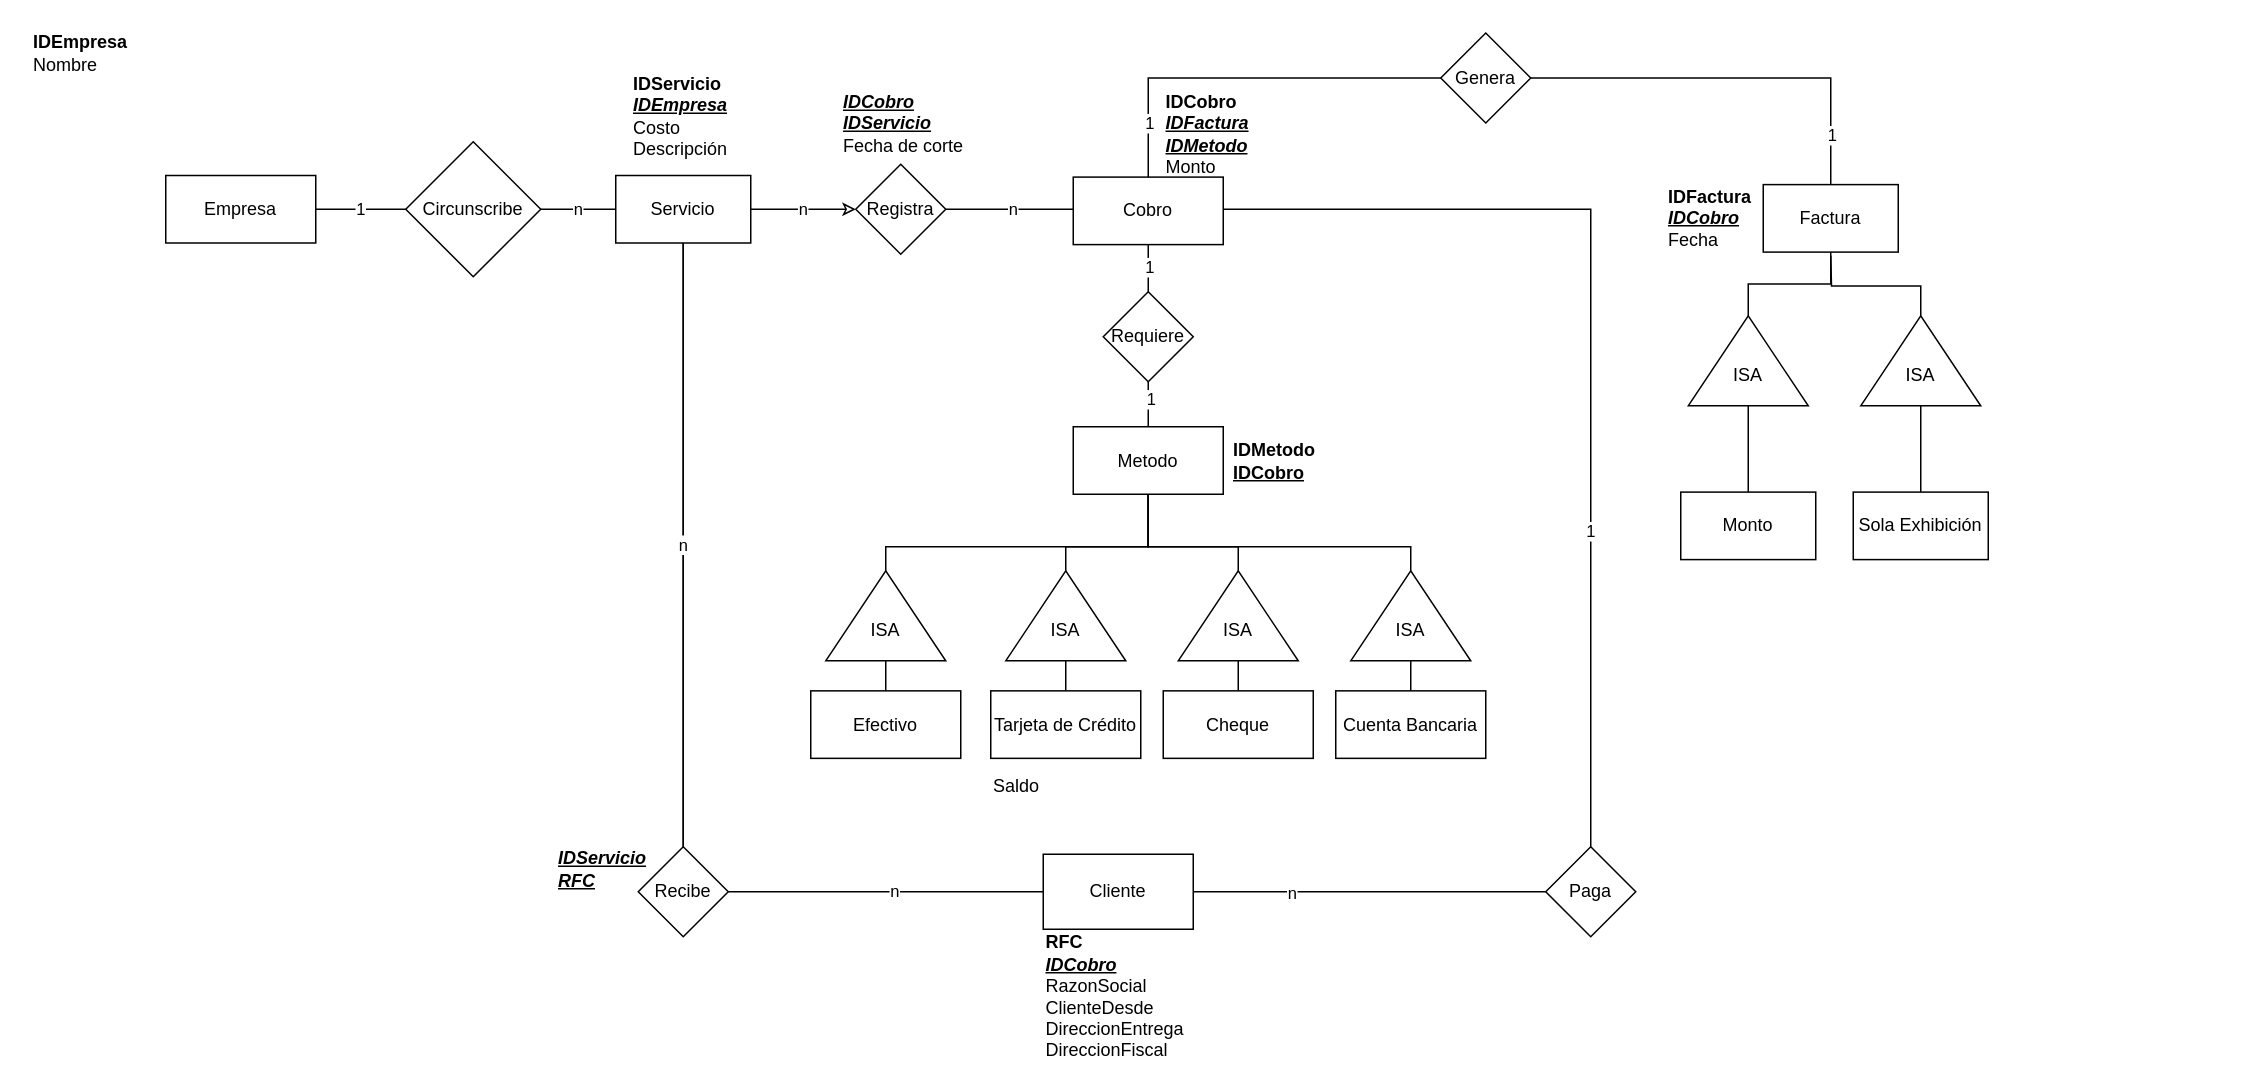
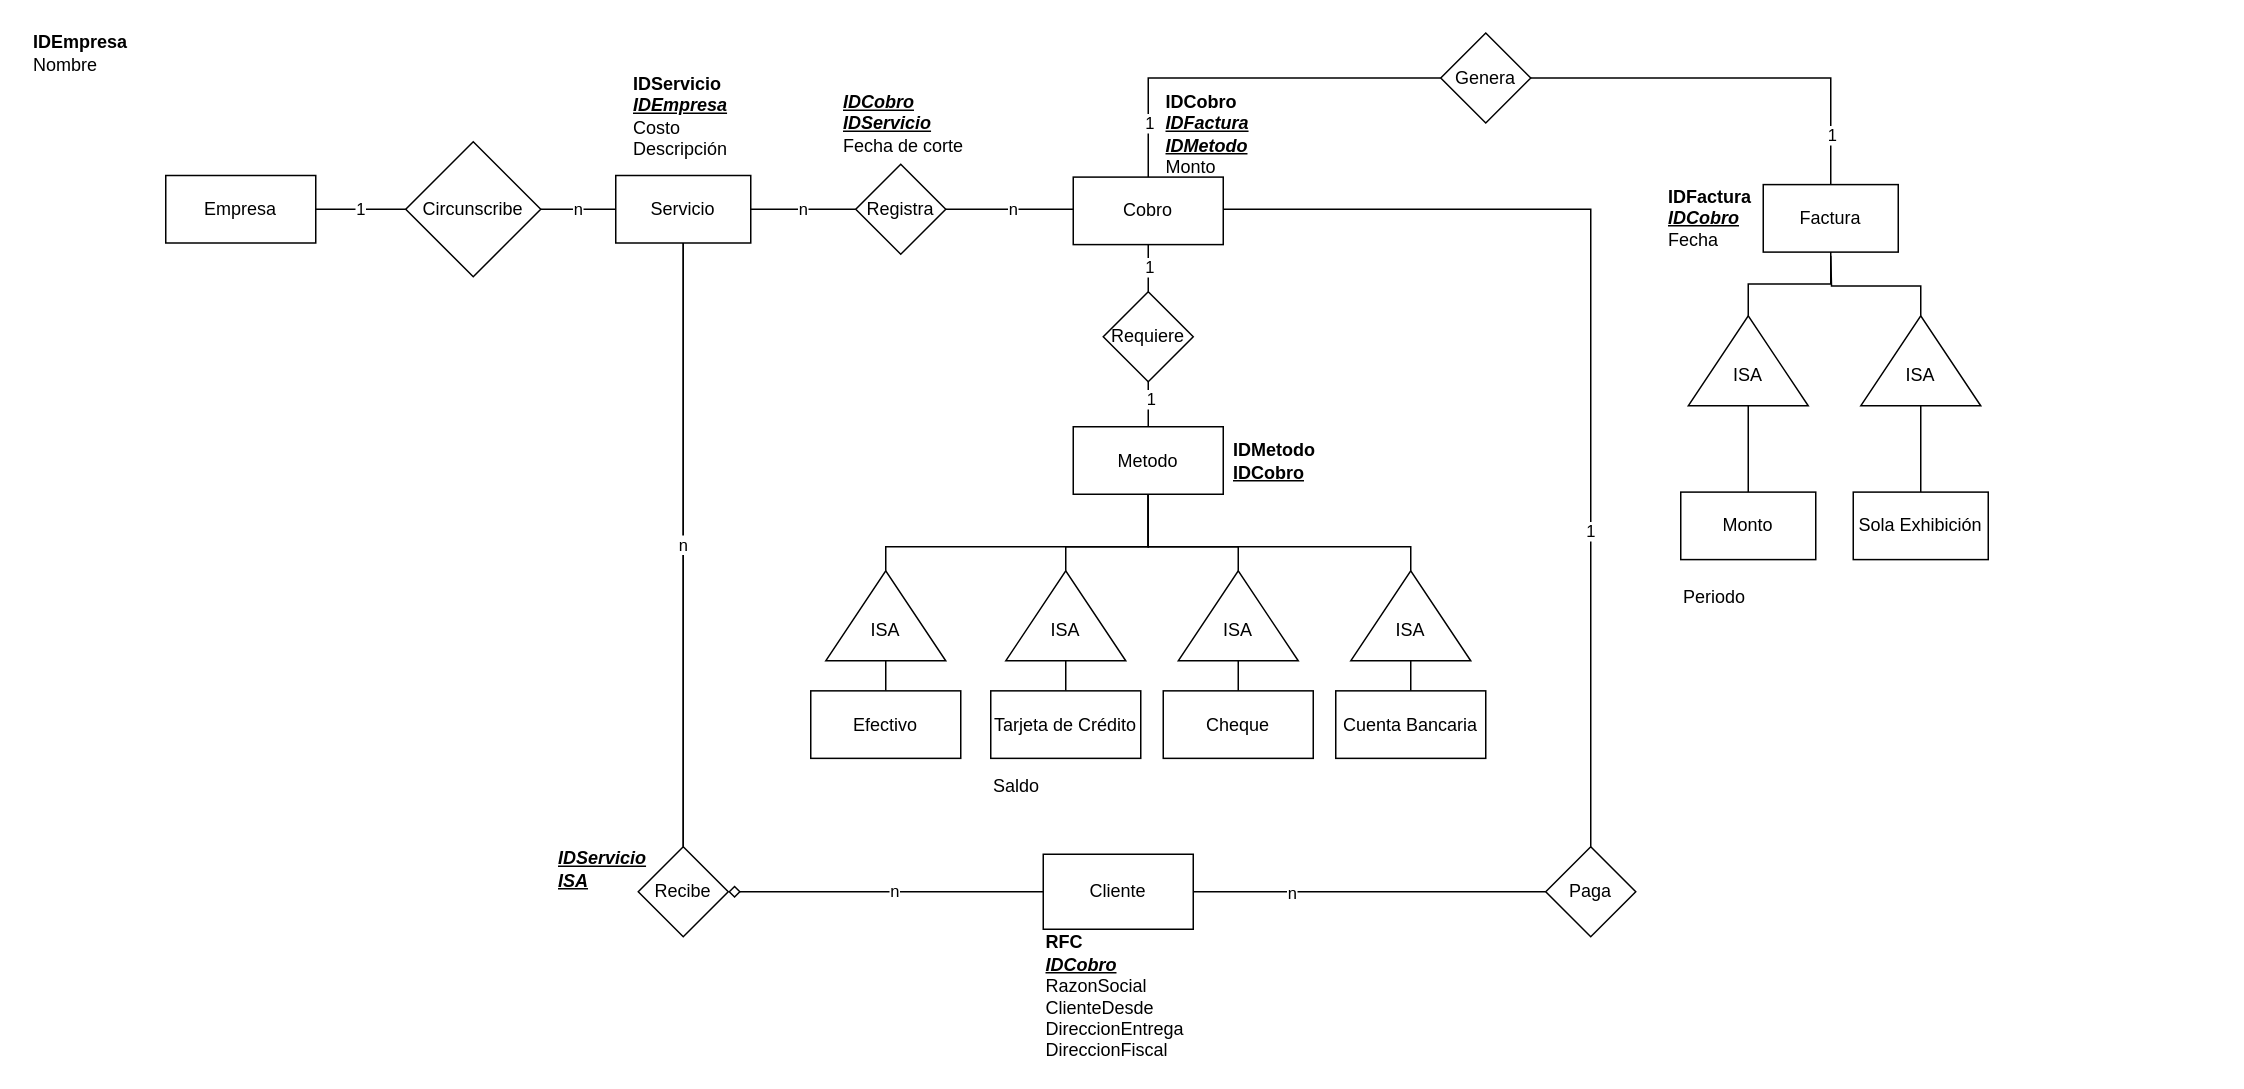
edge "Servicio" -> "Registra": arrowhead classic -> none
node "Periodo": added
node "IDServicio RFC": label "IDServicio RFC" -> "IDServicio ISA"
edge "Recibe" -- "Cliente": arrowhead none -> diamond
